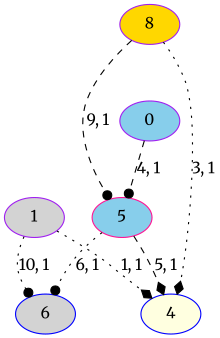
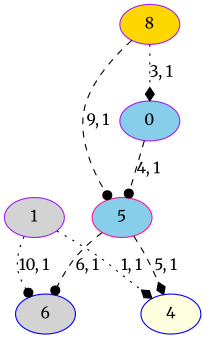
edge "8" -> "4": now "8" -> "0"
edge "5" -> "6": style dotted -> dashed
